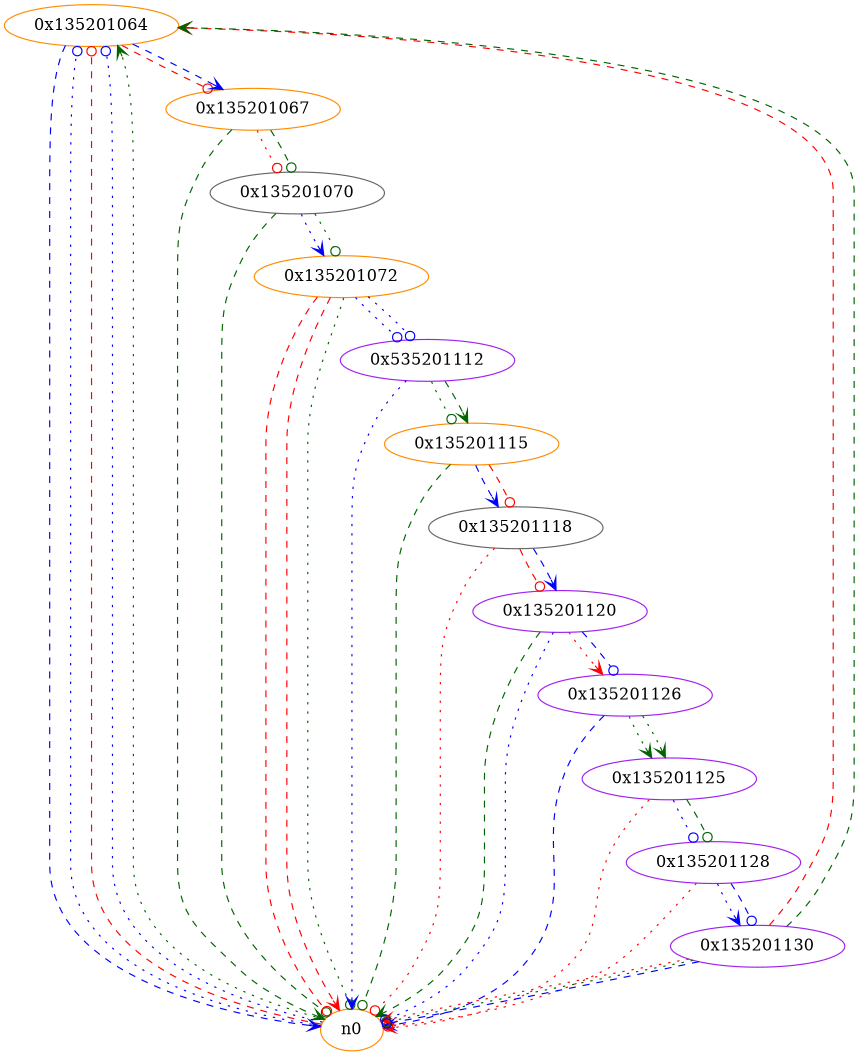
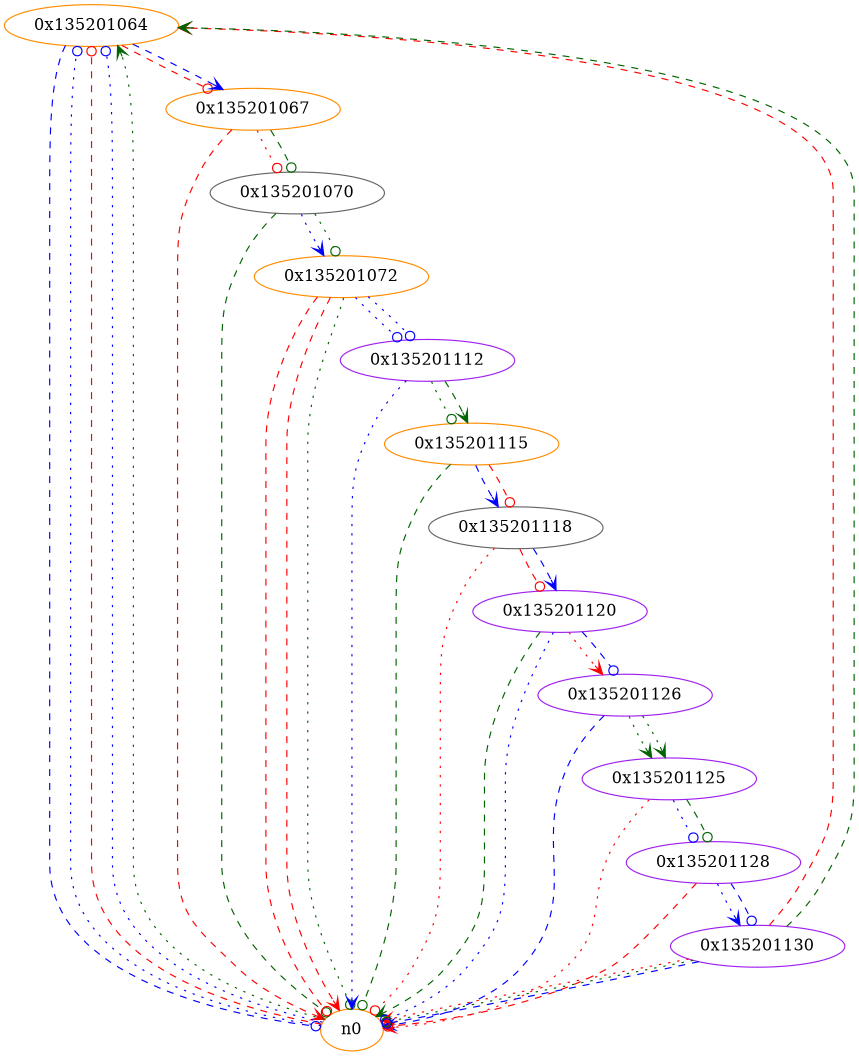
node "0x535201112": label "0x535201112" -> "0x135201112"
edge "0x135201067" -> "n0": color darkgreen -> red
edge "0x135201064" -> "n0": arrowhead vee -> odot
edge "0x135201128" -> "n0": style dotted -> dashed
